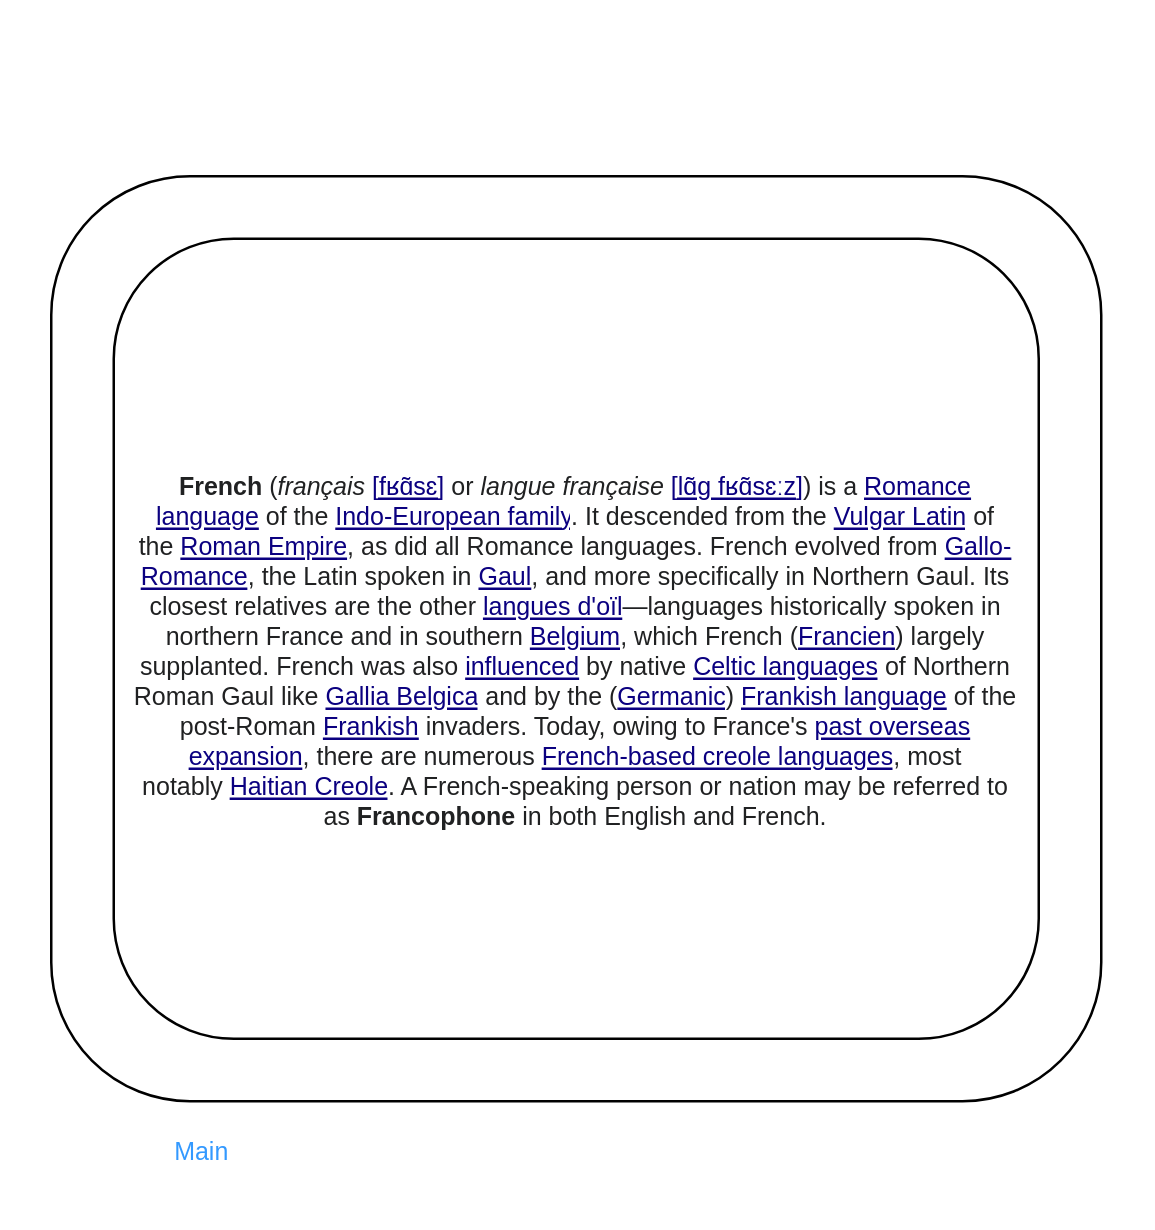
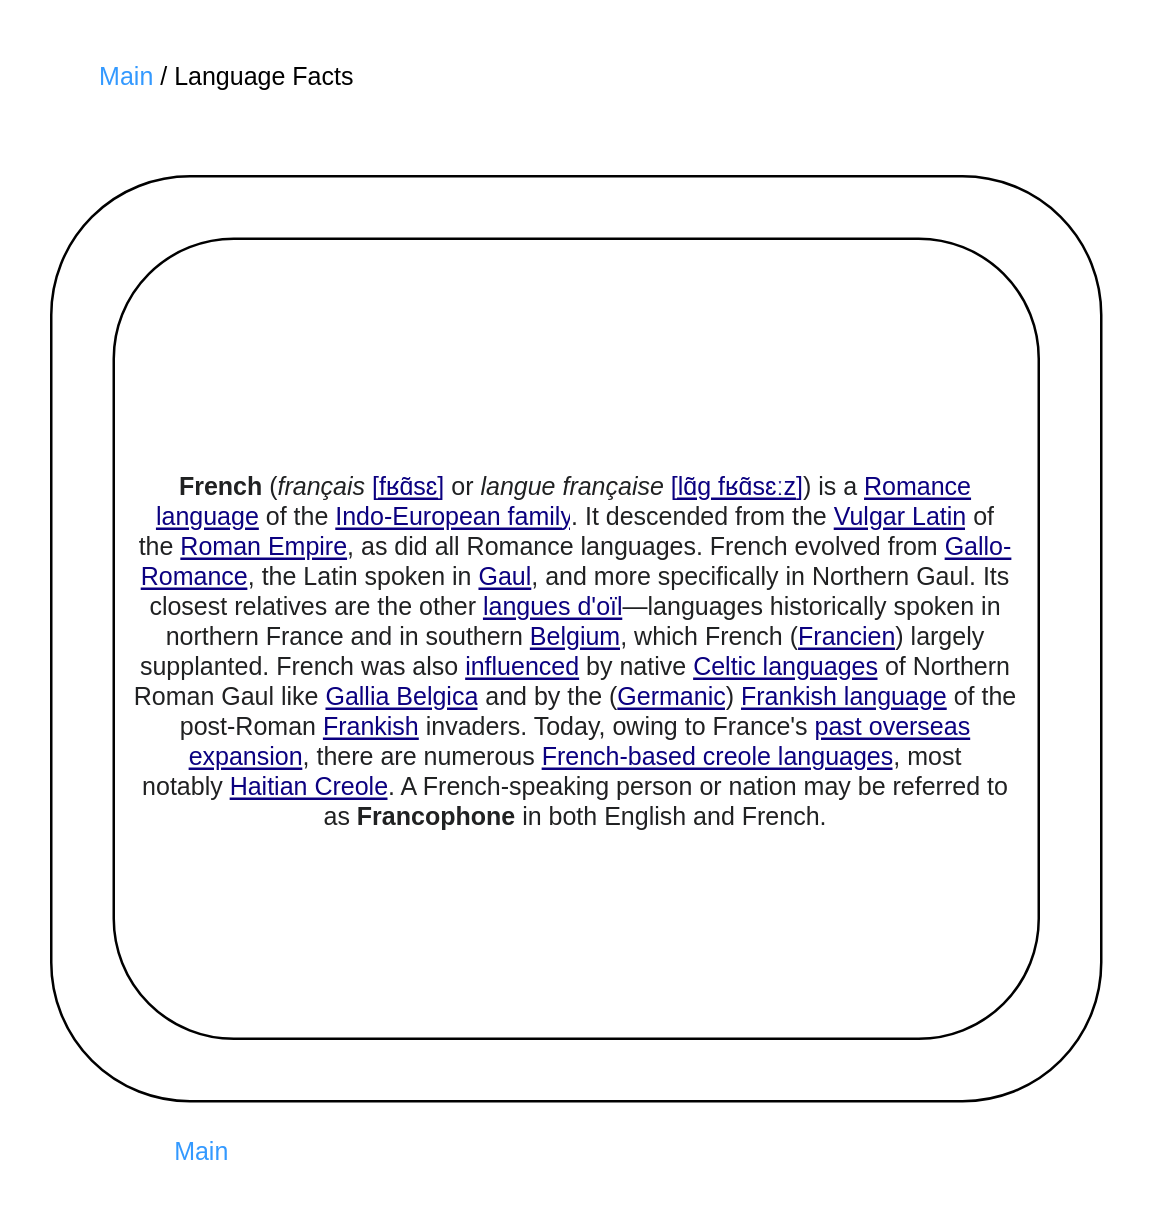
node "Main / Language Facts": added
